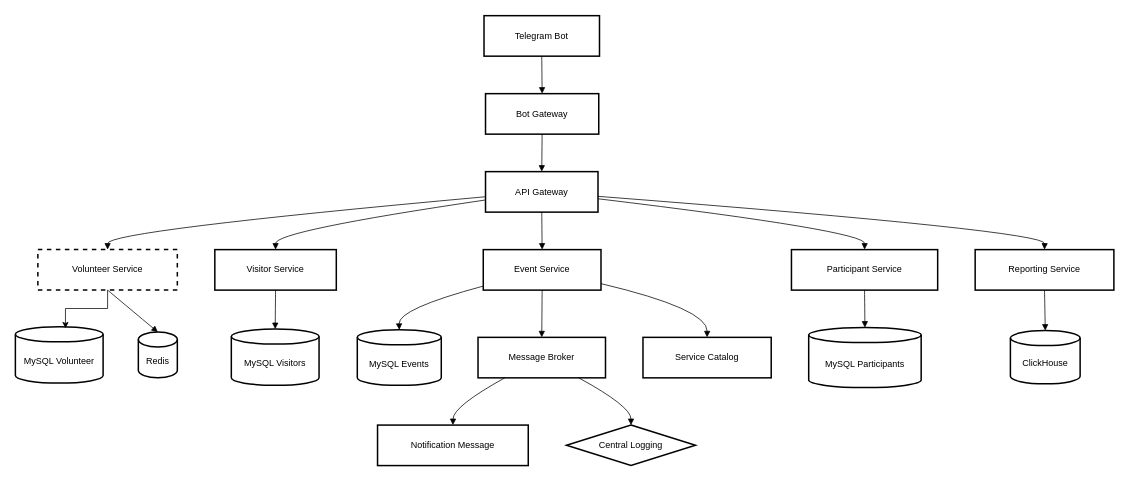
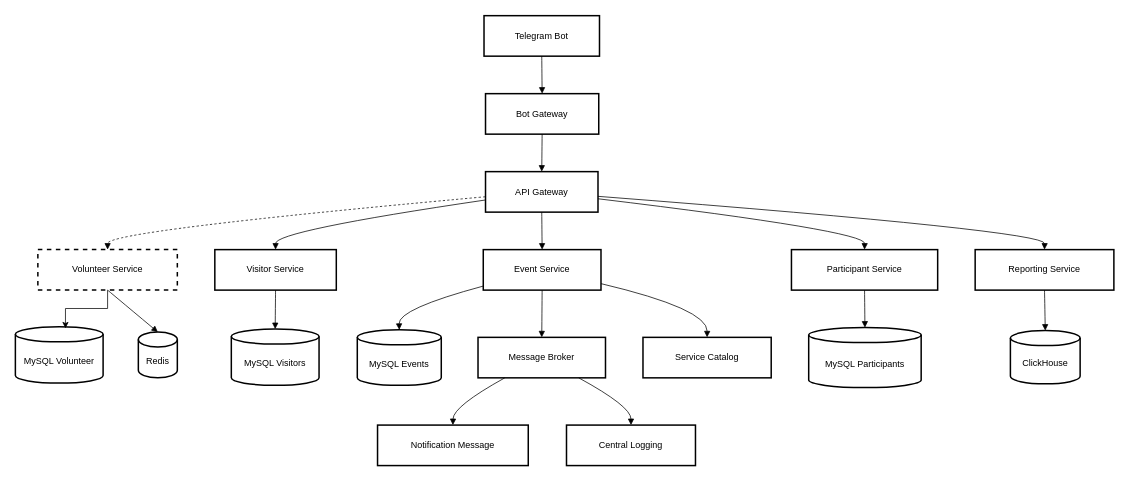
edge "API Gateway" -> "Volunteer Service": style solid -> dashed
node "Central Logging": shape diamond -> rectangle
